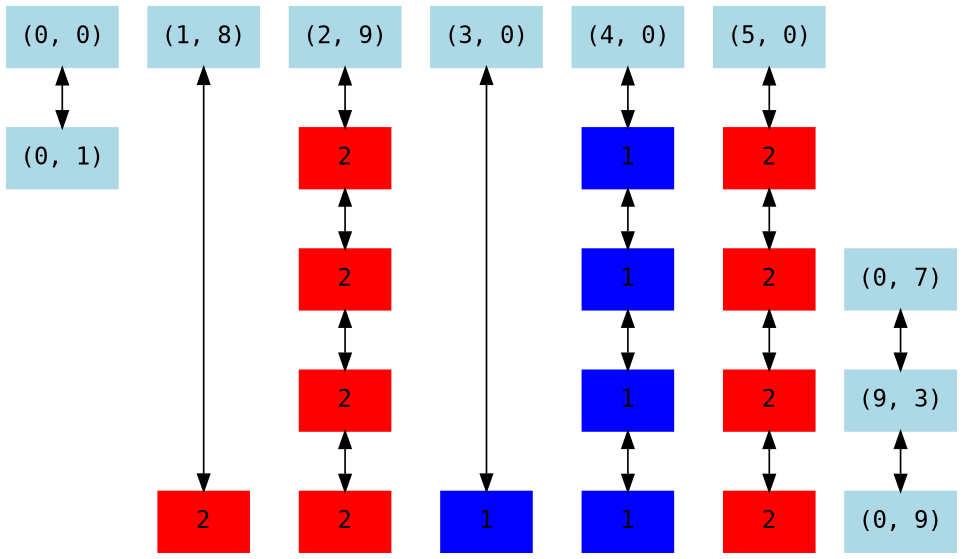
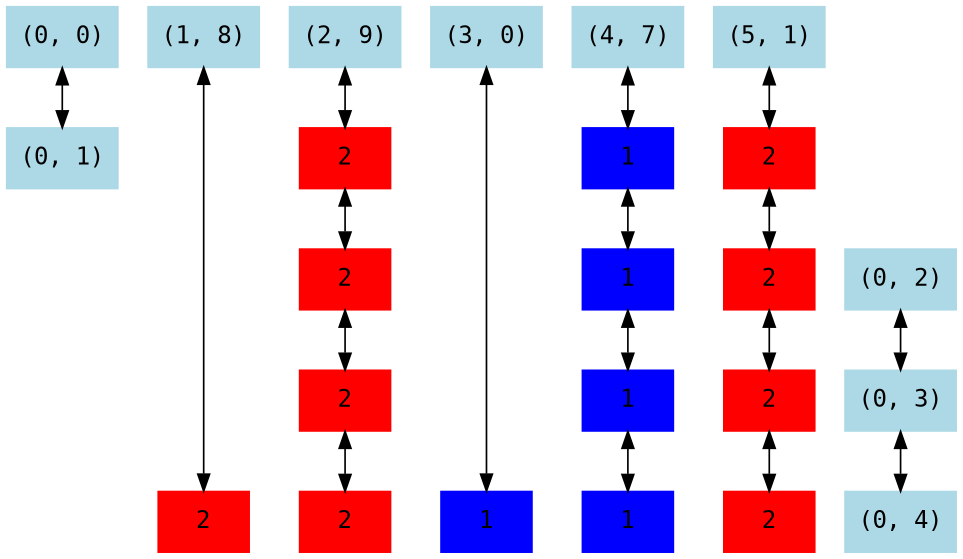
node "(4, 0)": label "(4, 0)" -> "(4, 7)"
node "(5, 0)": label "(5, 0)" -> "(5, 1)"
node "(0, 7)": label "(0, 7)" -> "(0, 2)"
node "(9, 3)": label "(9, 3)" -> "(0, 3)"
node "(0, 9)": label "(0, 9)" -> "(0, 4)"
